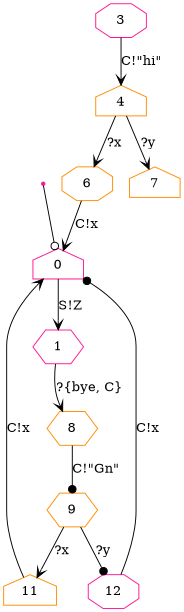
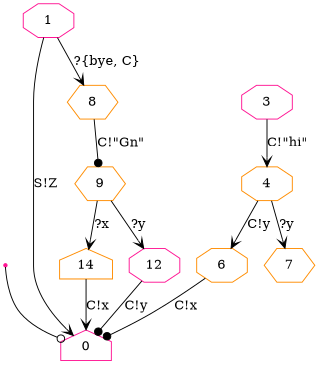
node "4": shape house -> octagon
edge "4" -> "6": label "?x" -> "C!y"
node "7": shape house -> hexagon
edge "6" -> "0": arrowhead vee -> dot
edge "0" -> "1": reversed
node "1": shape hexagon -> octagon
edge "12" -> "0": label "C!x" -> "C!y"
edge "9" -> "12": arrowhead dot -> vee
node "11": label "11" -> "14"
